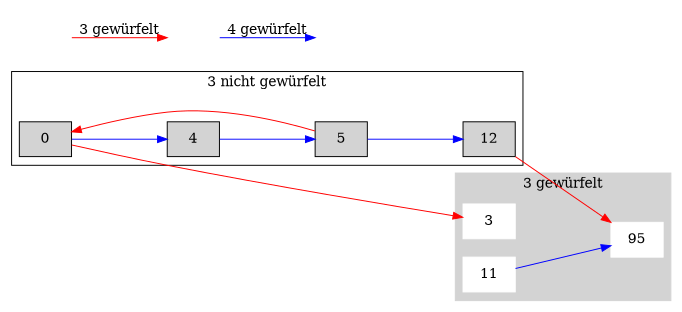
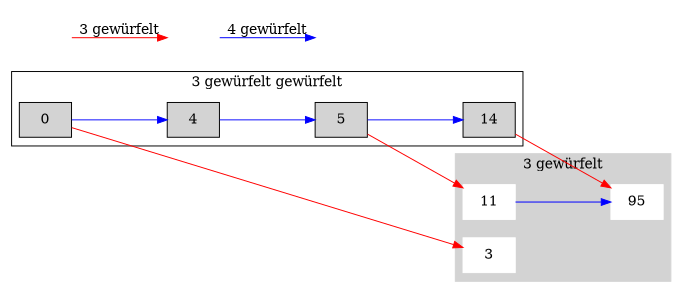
cluster "3 nicht gewürfelt": label "3 nicht gewürfelt" -> "3 gewürfelt gewürfelt"
edge "5" -> "0": now "5" -> "11"
node "12": label "12" -> "14"
